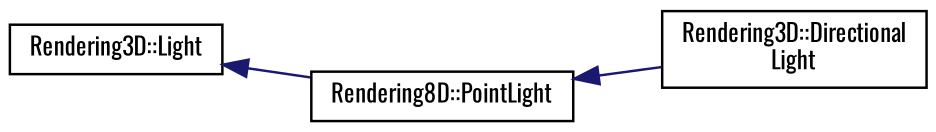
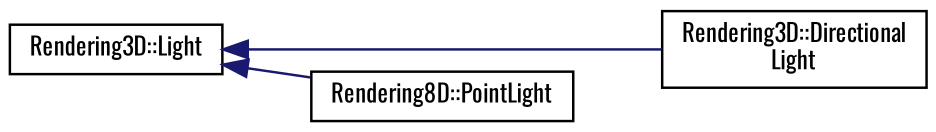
edge "Rendering3D::Directional Light" -> "Rendering8D::PointLight": now "Rendering3D::Directional Light" -> "Rendering3D::Light"
